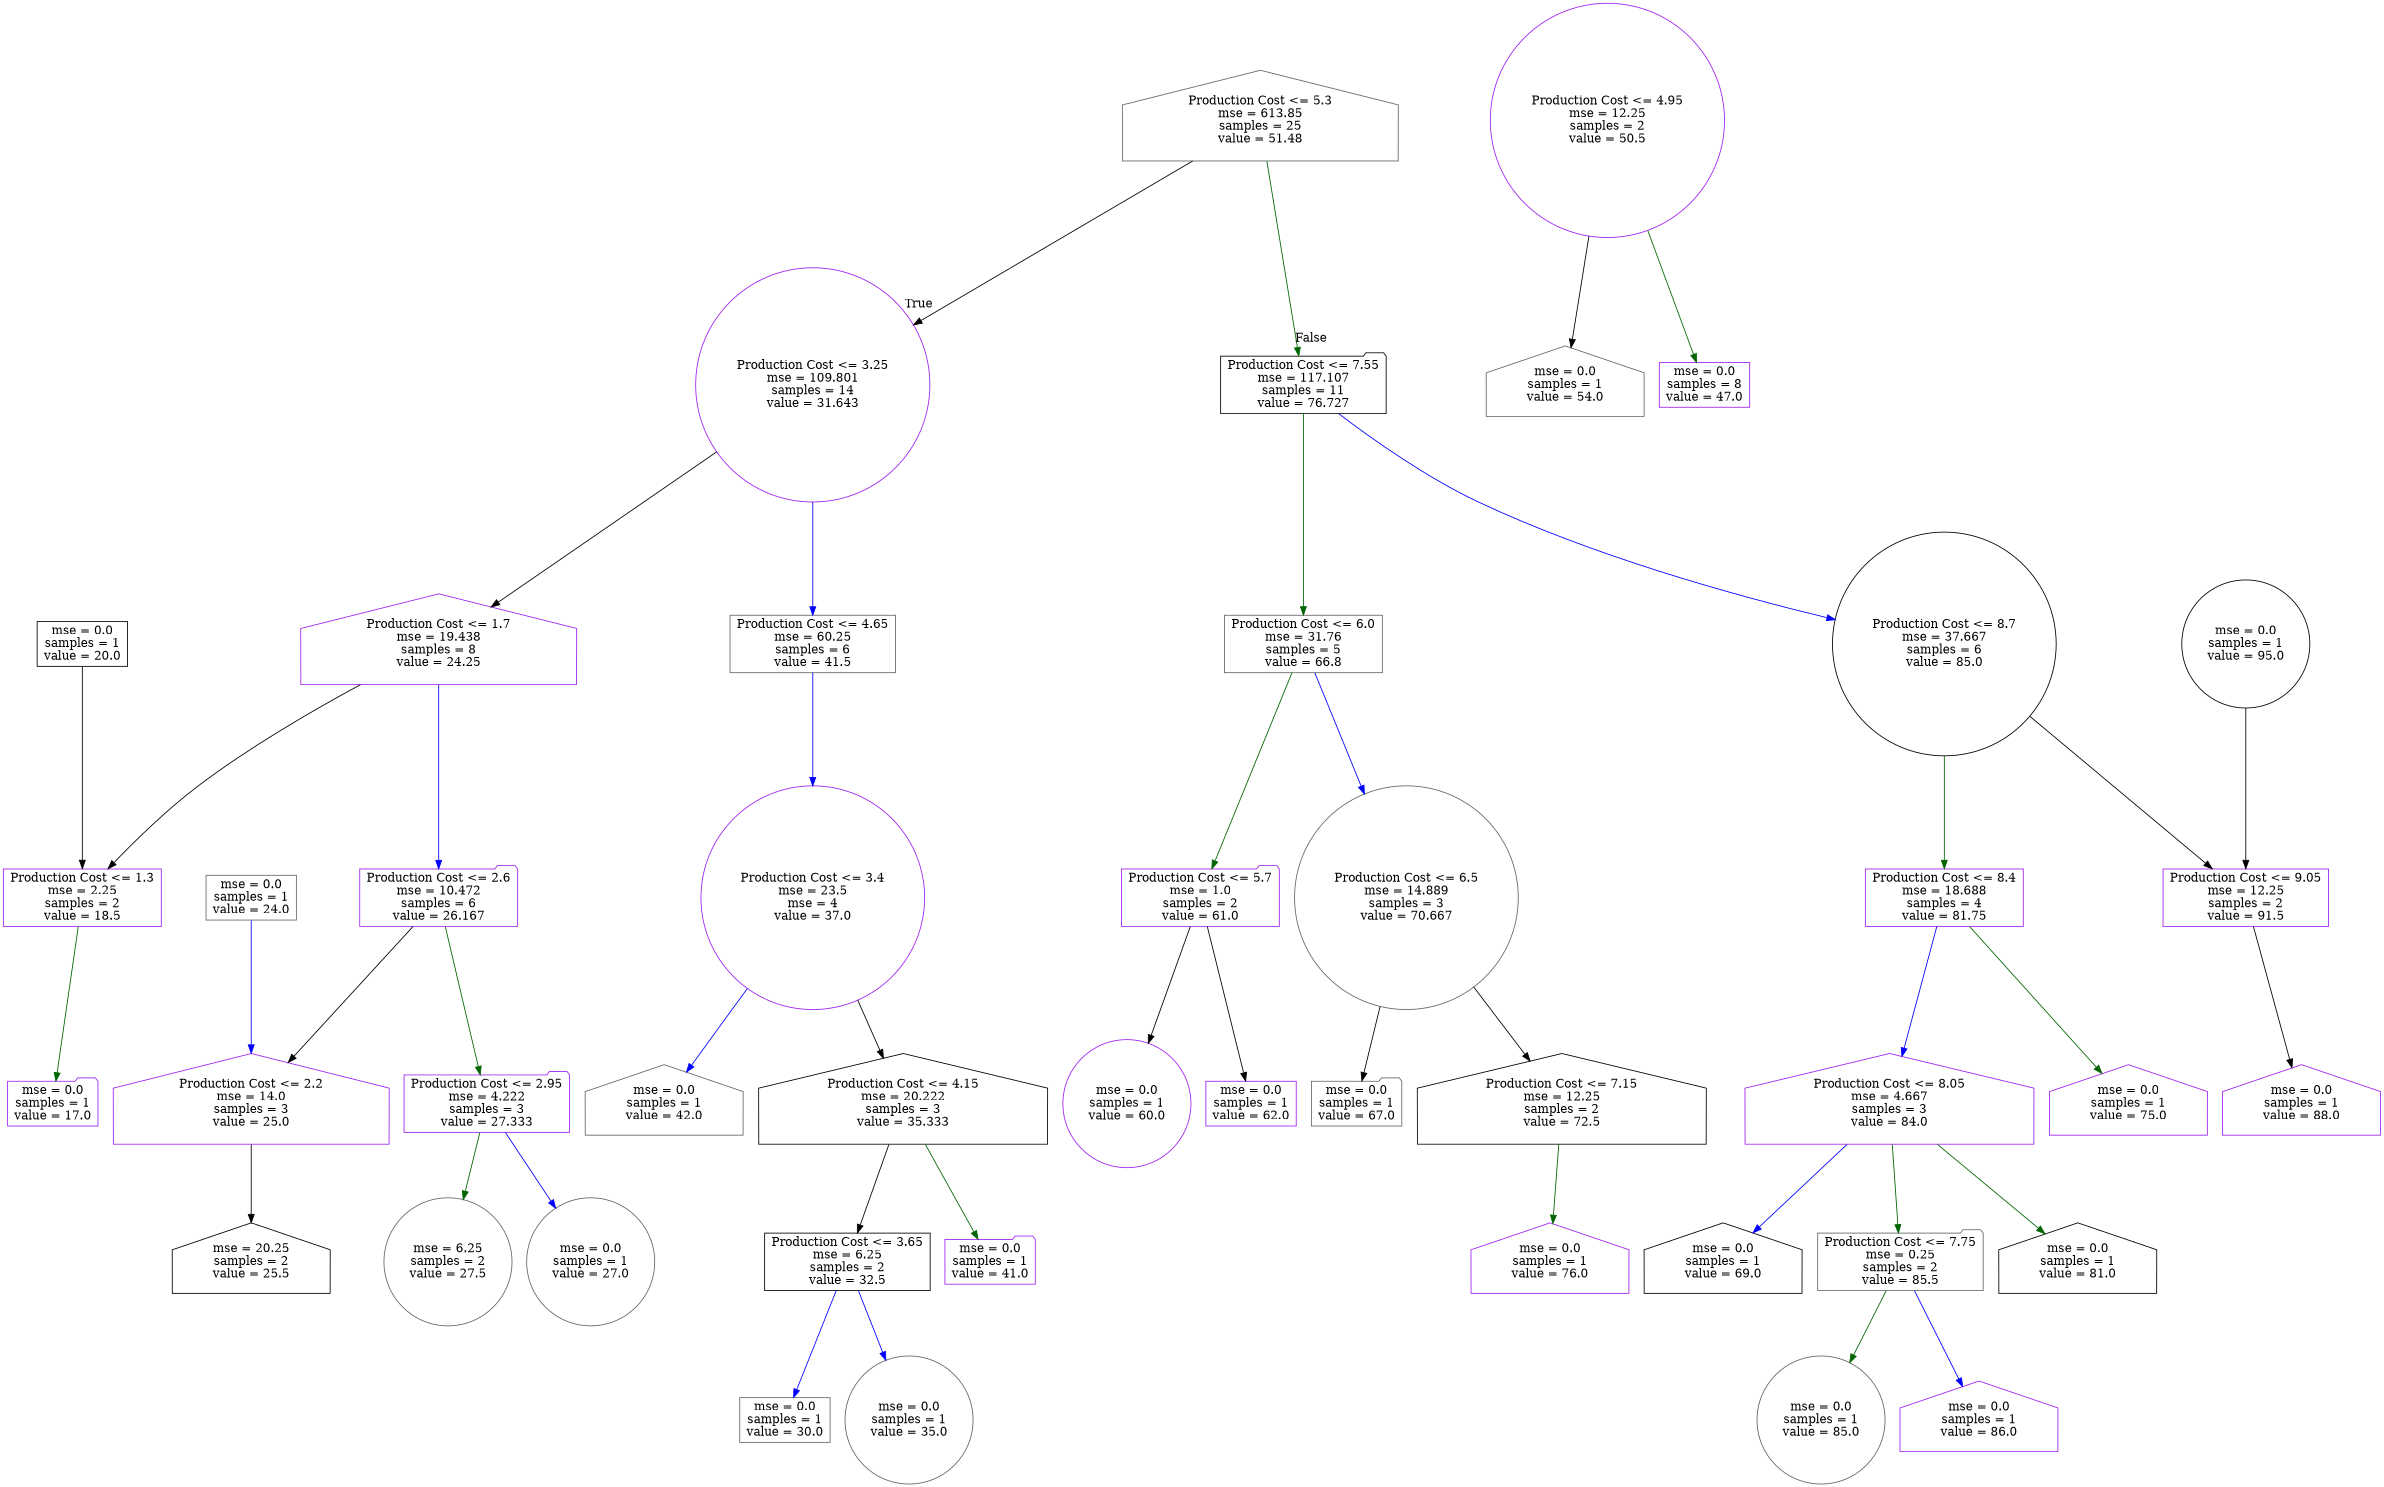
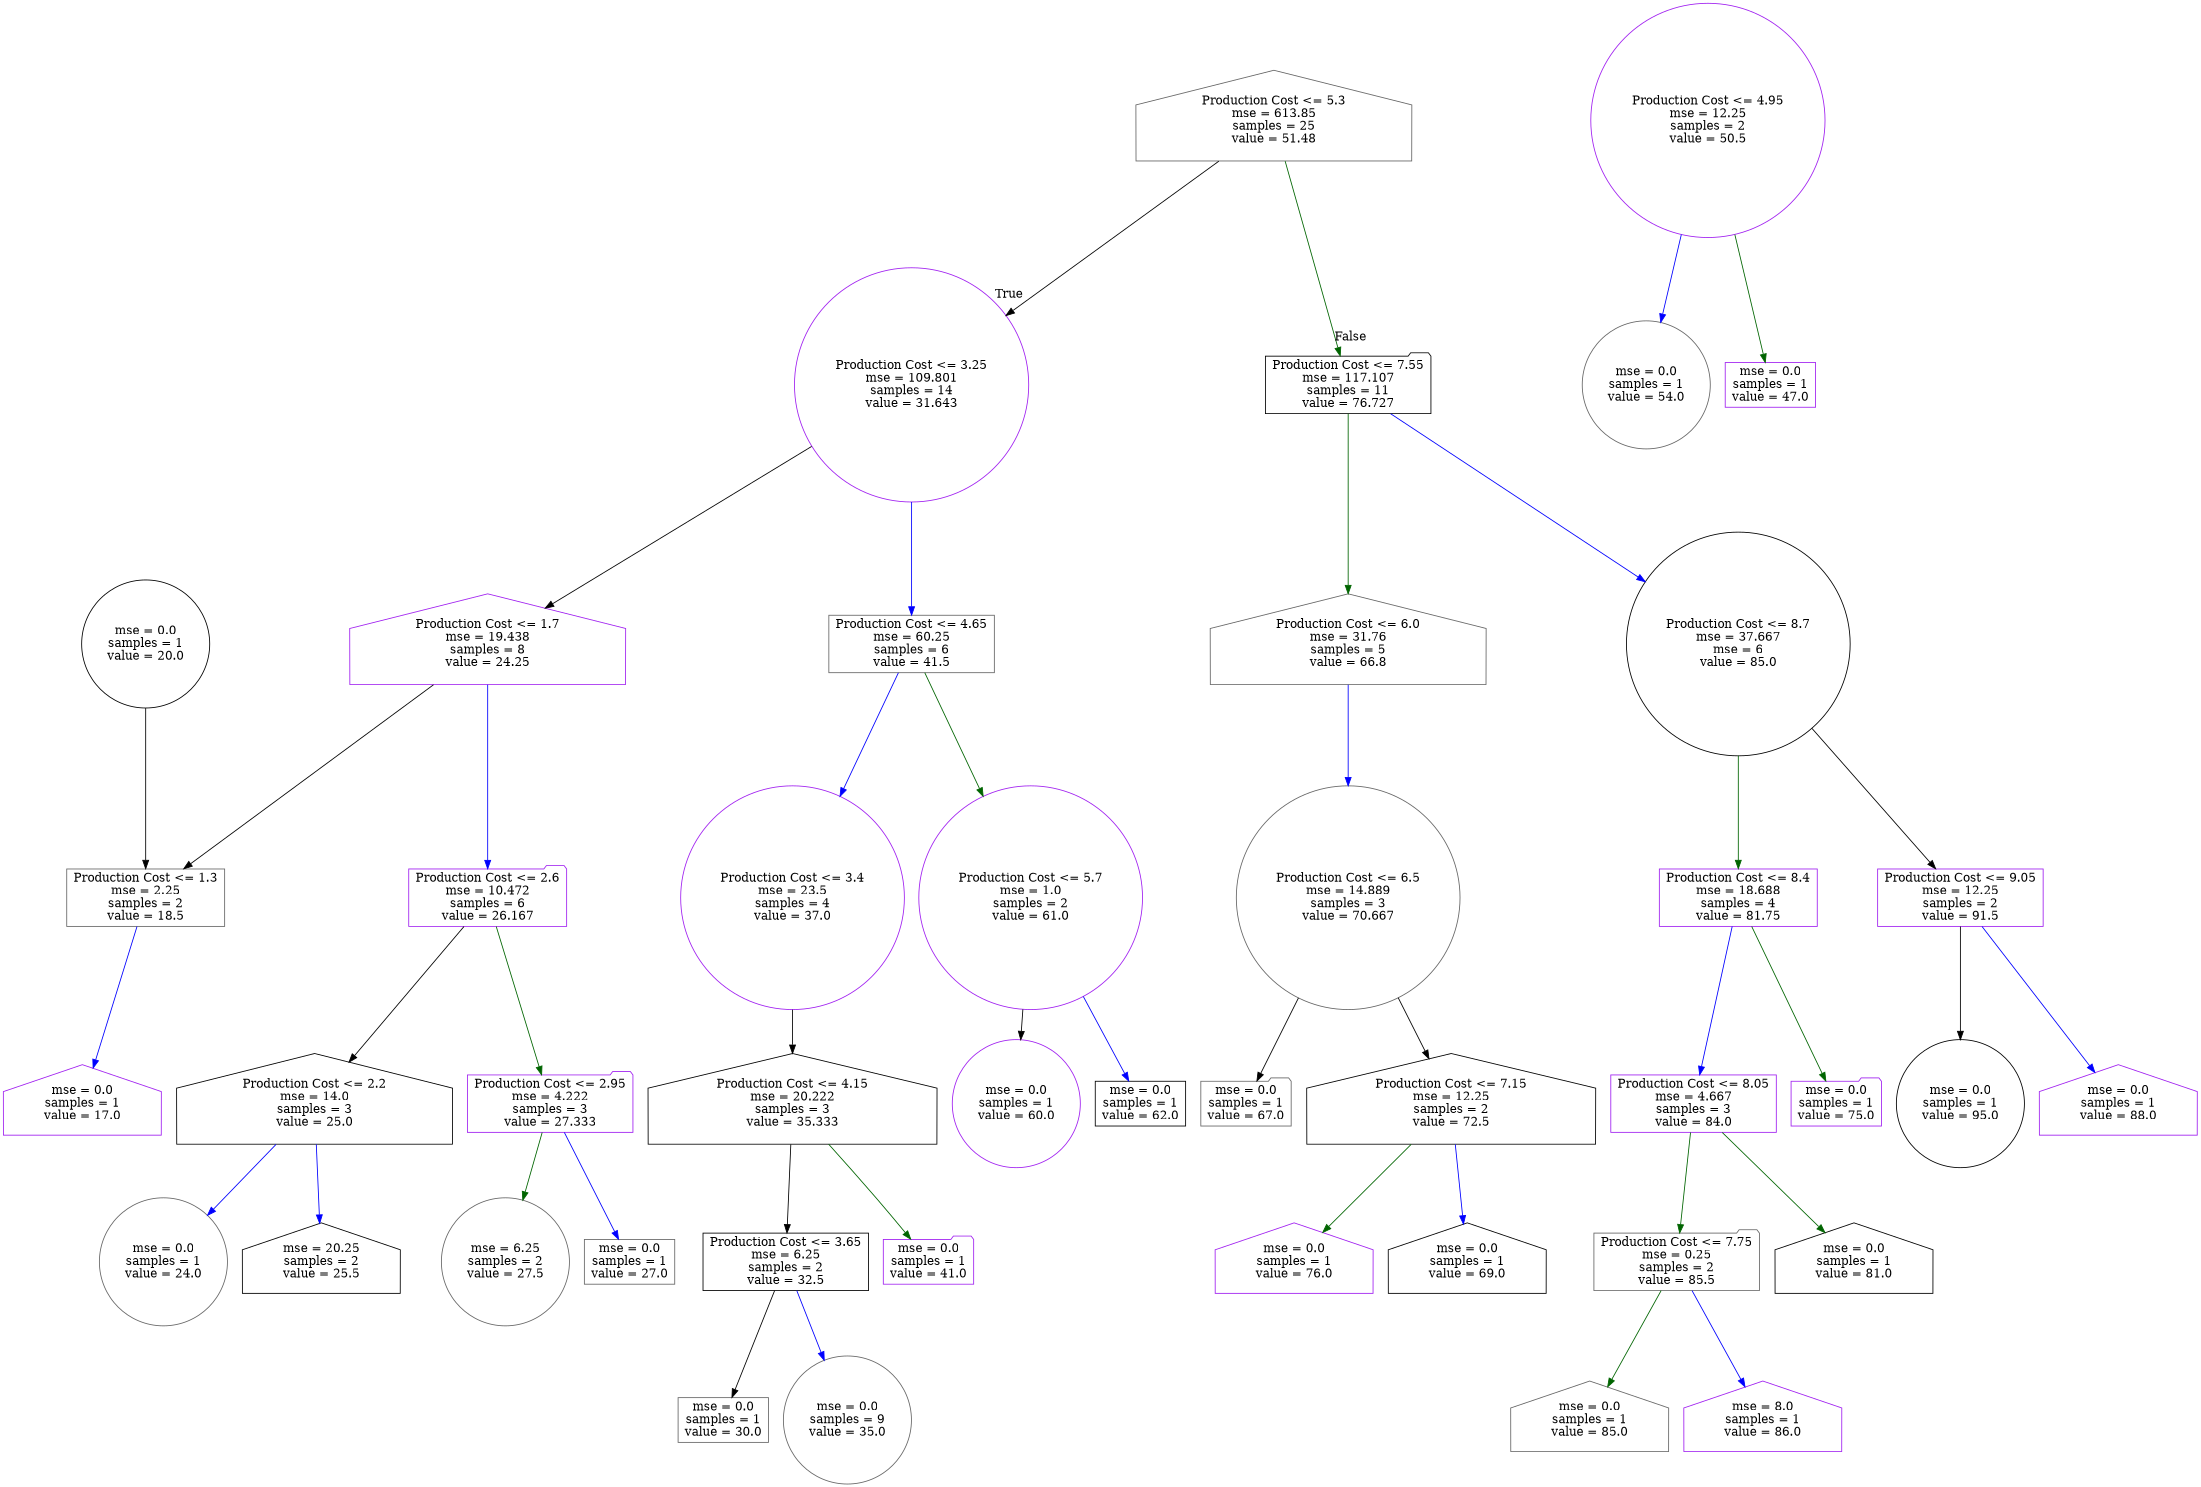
edge "Production Cost <= 4.95 mse = 12.25 samples = 2 value = 50.5" -> "mse = 0.0 samples = 1 value = 54.0": color black -> blue
node "mse = 0.0 samples = 1 value = 54.0": shape house -> circle
node "mse = 0.0 samples = 8 value = 47.0": label "mse = 0.0 samples = 8 value = 47.0" -> "mse = 0.0 samples = 1 value = 47.0"
node "mse = 0.0 samples = 1 value = 20.0": shape box -> circle
node "Production Cost <= 6.0 mse = 31.76 samples = 5 value = 66.8": shape box -> house
node "Production Cost <= 8.7 mse = 37.667 samples = 6 value = 85.0": label "Production Cost <= 8.7 mse = 37.667 samples = 6 value = 85.0" -> "Production Cost <= 8.7 mse = 37.667 mse = 6 value = 85.0"
edge "Production Cost <= 6.0 mse = 31.76 samples = 5 value = 66.8" -> "Production Cost <= 5.7 mse = 1.0 samples = 2 value = 61.0": now "Production Cost <= 4.65 mse = 60.25 samples = 6 value = 41.5" -> "Production Cost <= 5.7 mse = 1.0 samples = 2 value = 61.0"
edge "mse = 0.0 samples = 1 value = 95.0" -> "Production Cost <= 9.05 mse = 12.25 samples = 2 value = 91.5": reversed
node "Production Cost <= 1.3 mse = 2.25 samples = 2 value = 18.5": color purple -> gray40
node "mse = 0.0 samples = 1 value = 24.0": shape box -> circle
node "Production Cost <= 3.4 mse = 23.5 mse = 4 value = 37.0": label "Production Cost <= 3.4 mse = 23.5 mse = 4 value = 37.0" -> "Production Cost <= 3.4 mse = 23.5 samples = 4 value = 37.0"
node "Production Cost <= 5.7 mse = 1.0 samples = 2 value = 61.0": shape folder -> circle
edge "mse = 0.0 samples = 1 value = 24.0" -> "Production Cost <= 2.2 mse = 14.0 samples = 3 value = 25.0": reversed
edge "Production Cost <= 9.05 mse = 12.25 samples = 2 value = 91.5" -> "mse = 0.0 samples = 1 value = 88.0": color black -> blue
edge "Production Cost <= 1.3 mse = 2.25 samples = 2 value = 18.5" -> "mse = 0.0 samples = 1 value = 17.0": color darkgreen -> blue
edge "Production Cost <= 5.7 mse = 1.0 samples = 2 value = 61.0" -> "mse = 0.0 samples = 1 value = 62.0": color black -> blue
node "mse = 0.0 samples = 1 value = 17.0": shape folder -> house
node "Production Cost <= 2.2 mse = 14.0 samples = 3 value = 25.0": color purple -> black
node "mse = 0.0 samples = 1 value = 42.0": removed
node "mse = 0.0 samples = 1 value = 62.0": color purple -> black
node "Production Cost <= 8.05 mse = 4.667 samples = 3 value = 84.0": shape house -> box
node "mse = 0.0 samples = 1 value = 75.0": shape house -> folder
edge "Production Cost <= 2.2 mse = 14.0 samples = 3 value = 25.0" -> "mse = 20.25 samples = 2 value = 25.5": color black -> blue
edge "Production Cost <= 8.05 mse = 4.667 samples = 3 value = 84.0" -> "mse = 0.0 samples = 1 value = 69.0": now "Production Cost <= 7.15 mse = 12.25 samples = 2 value = 72.5" -> "mse = 0.0 samples = 1 value = 69.0"
node "mse = 0.0 samples = 1 value = 27.0": shape circle -> box
edge "Production Cost <= 3.65 mse = 6.25 samples = 2 value = 32.5" -> "mse = 0.0 samples = 1 value = 30.0": color blue -> black
node "mse = 0.0 samples = 1 value = 35.0": label "mse = 0.0 samples = 1 value = 35.0" -> "mse = 0.0 samples = 9 value = 35.0"
node "mse = 0.0 samples = 1 value = 85.0": shape circle -> house
node "mse = 0.0 samples = 1 value = 86.0": label "mse = 0.0 samples = 1 value = 86.0" -> "mse = 8.0 samples = 1 value = 86.0"
